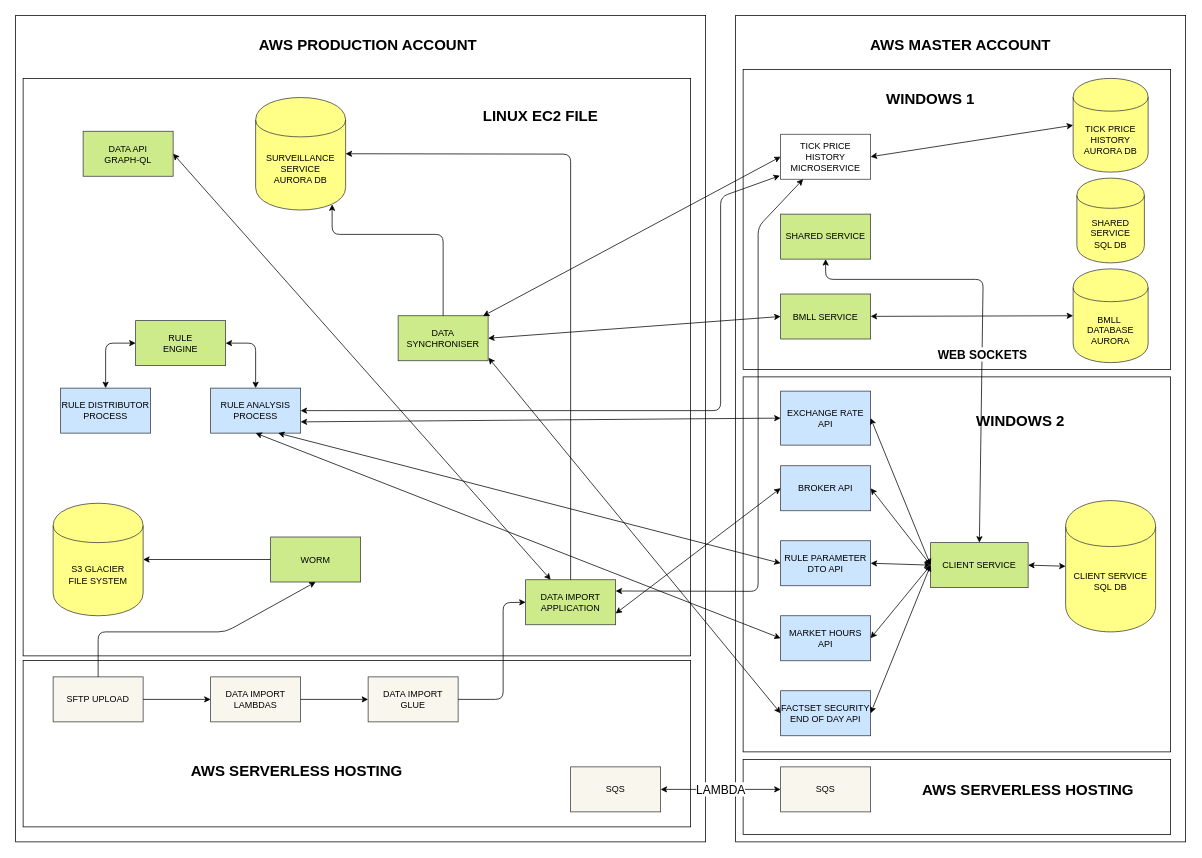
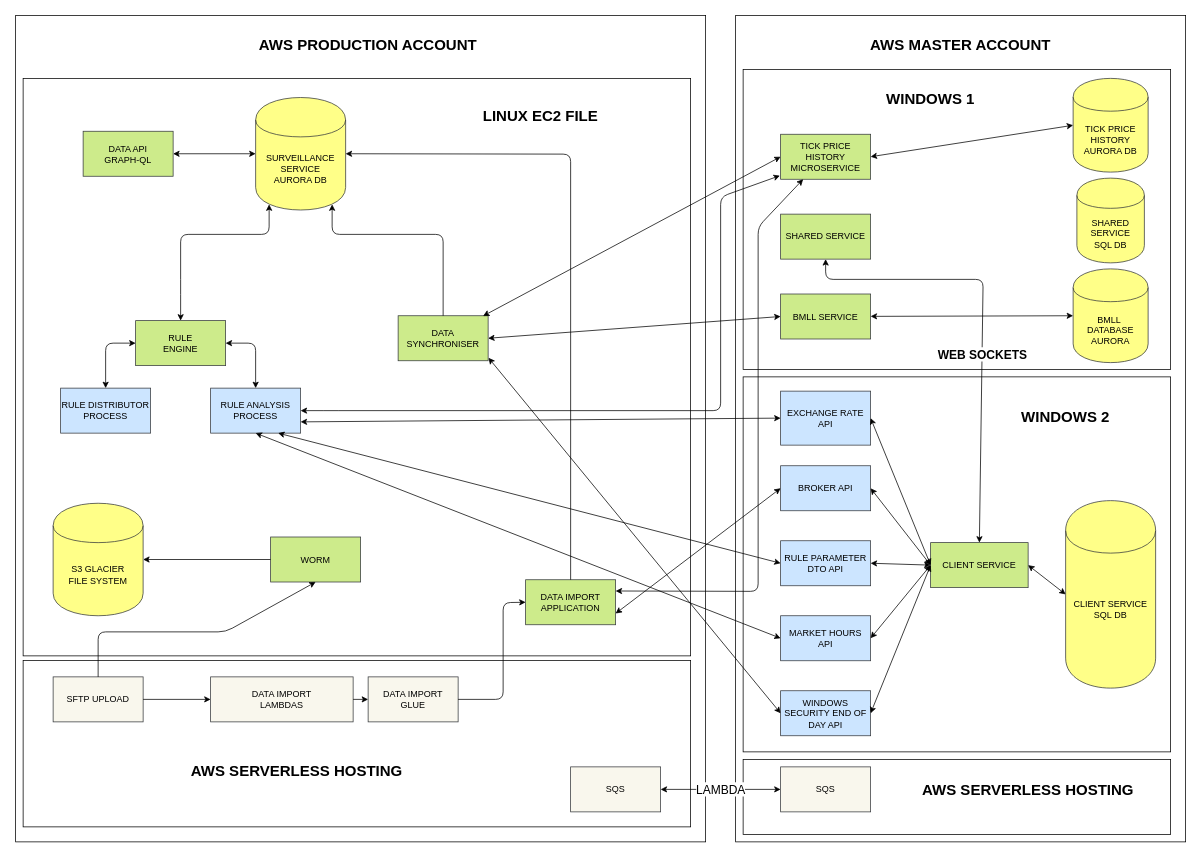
node "TICK PRICE HISTORY MICROSERVICE": fillcolor #ffffff -> #cdeb8b
edge "SURVEILLANCE SERVICE AURORA DB" -- "RULE ENGINE": added
edge "DATA API GRAPH-QL" -- "DATA IMPORT APPLICATION": now "DATA API GRAPH-QL" -- "SURVEILLANCE SERVICE AURORA DB"
node "WINDOWS 2": moved (1020, 420) -> (1065, 416)
node "CLIENT SERVICE SQL DB": size 90x131 -> 90x188
node "DATA IMPORT LAMBDAS": size 90x45 -> 143x45
node "FACTSET SECURITY END OF DAY API": label "FACTSET SECURITY END OF DAY API" -> "WINDOWS SECURITY END OF DAY API"
